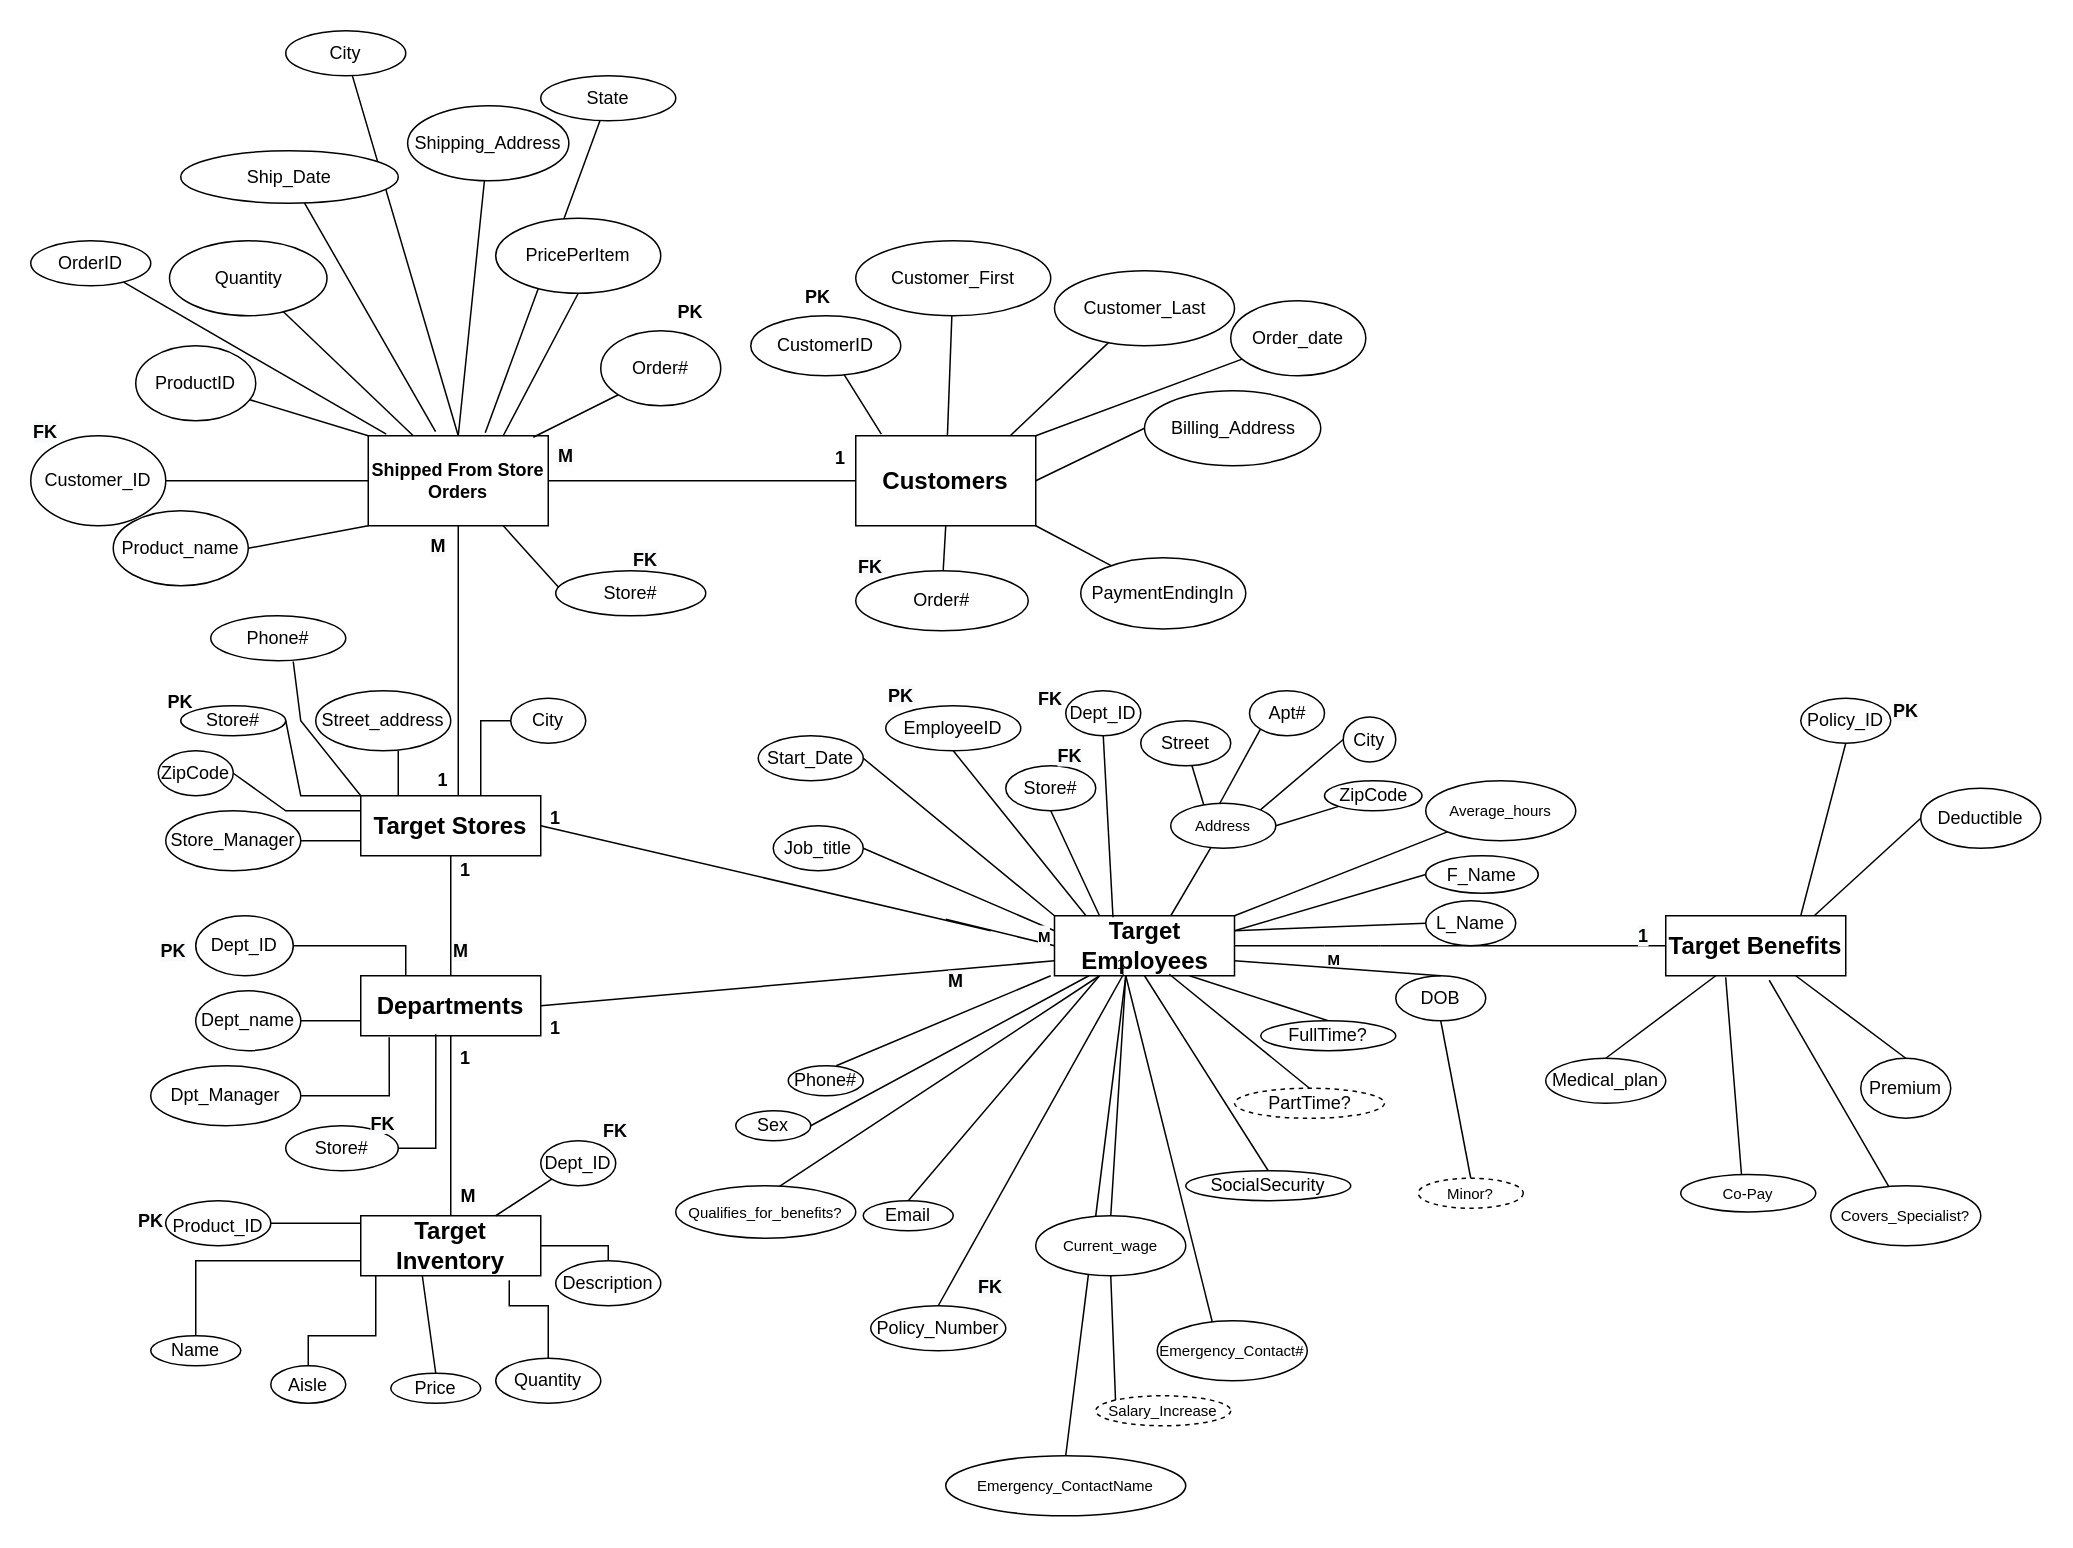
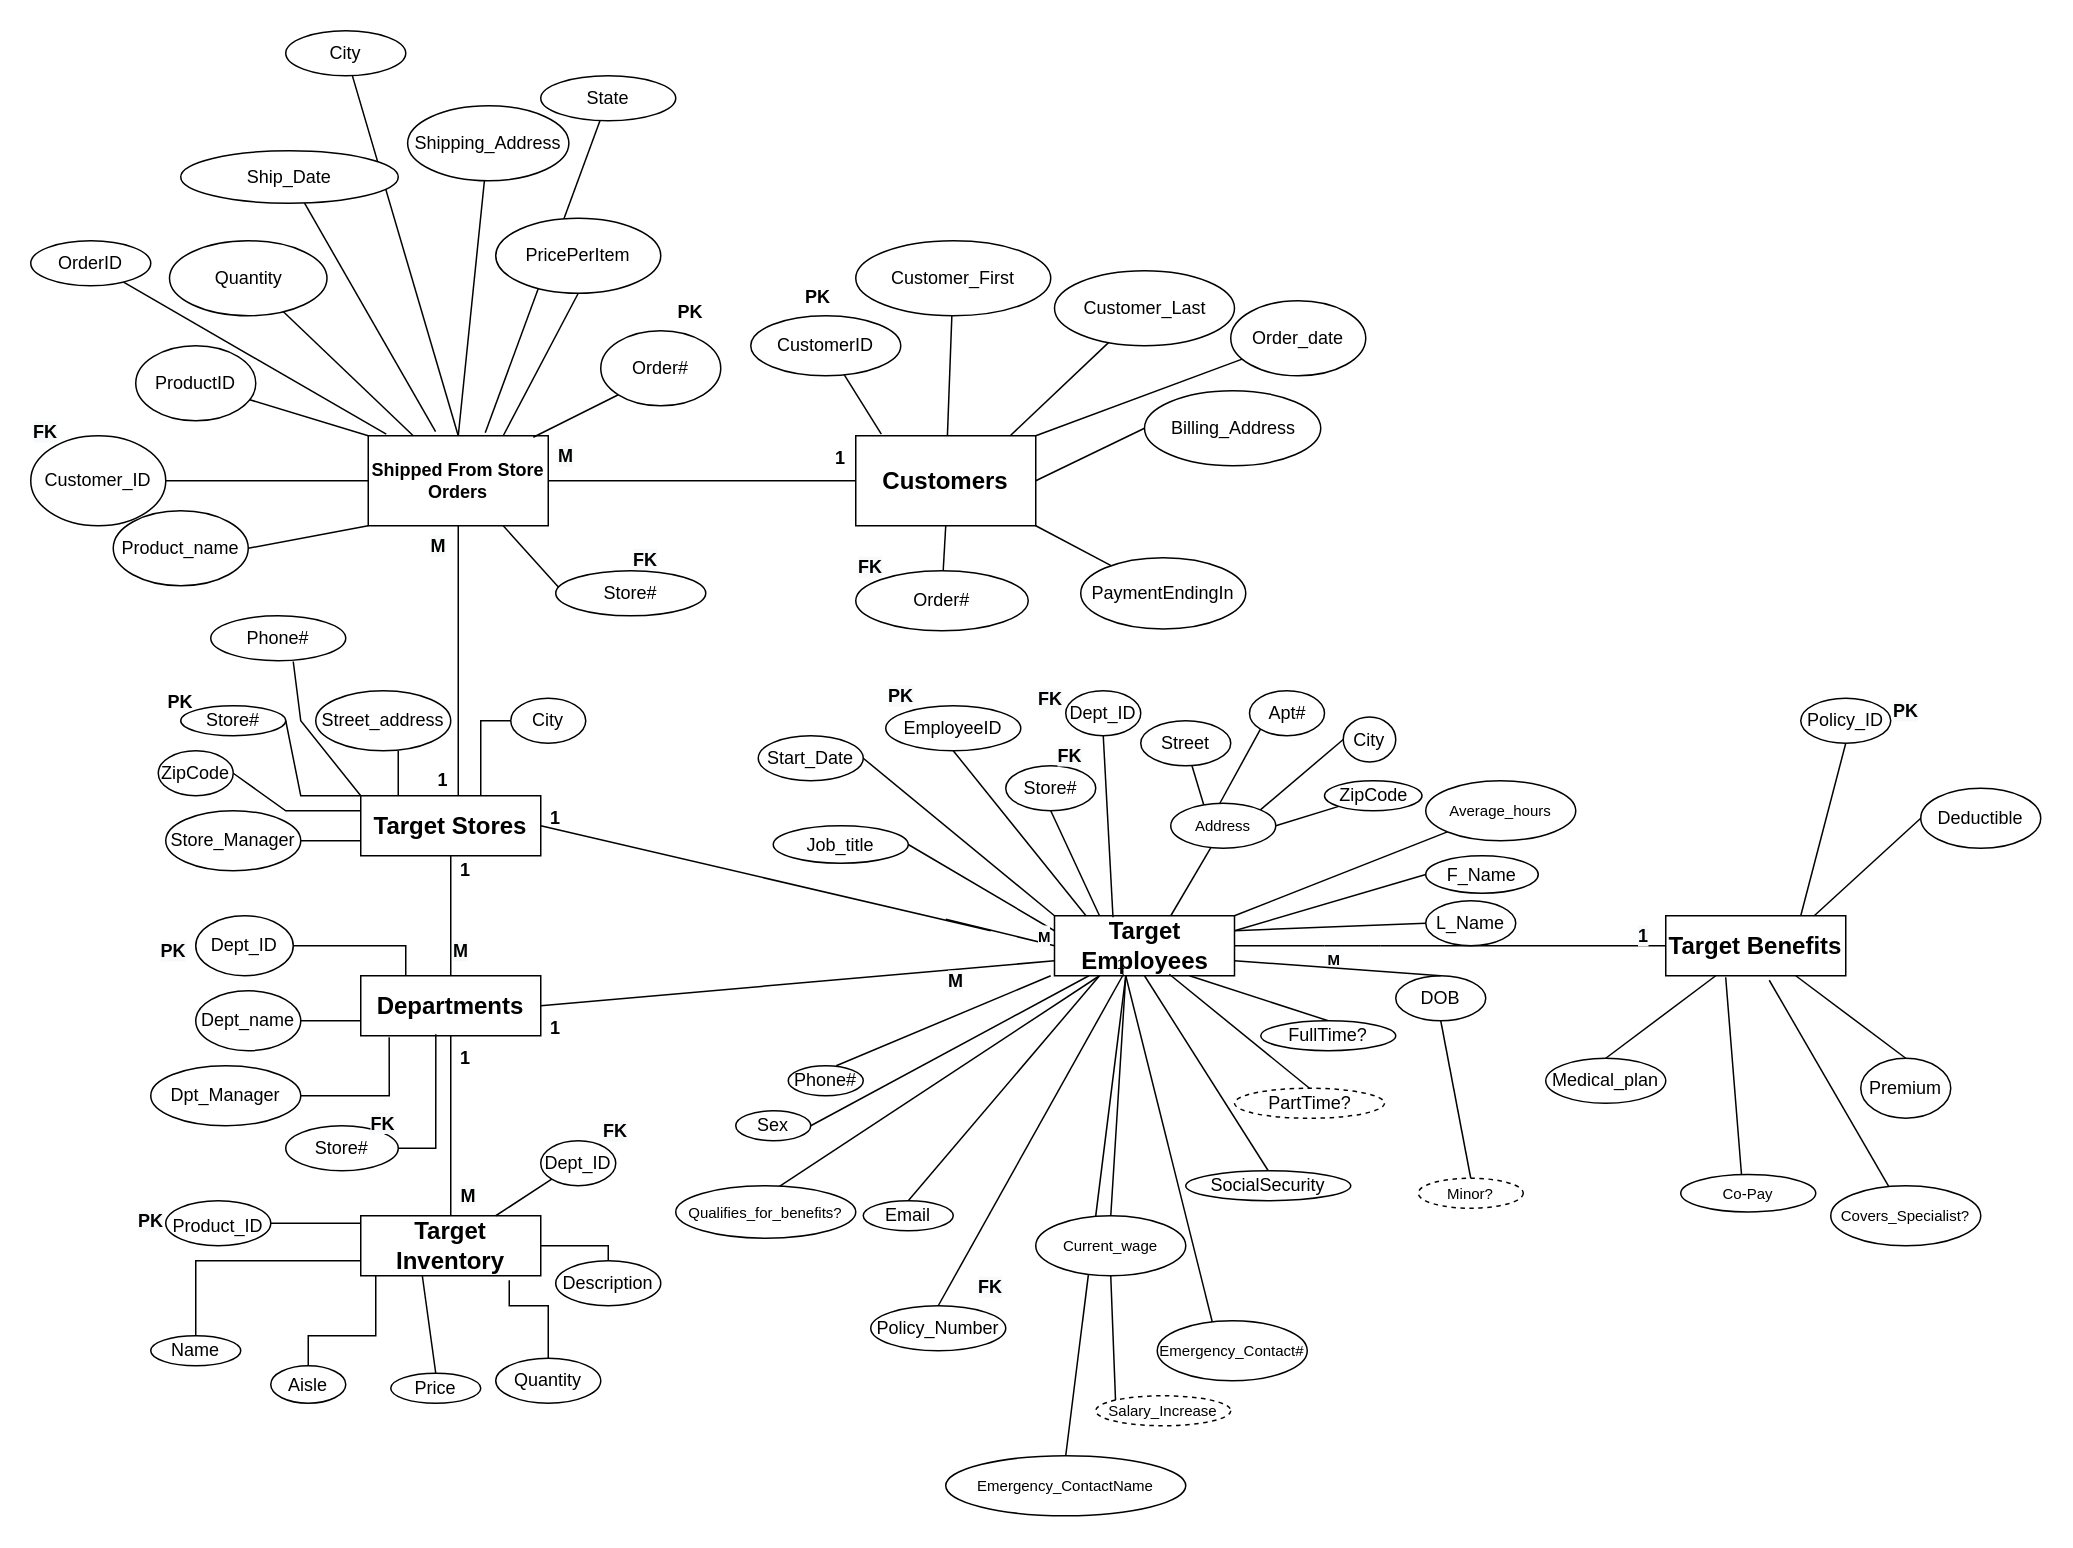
node "Job_title": size 90x45 -> 135x38
